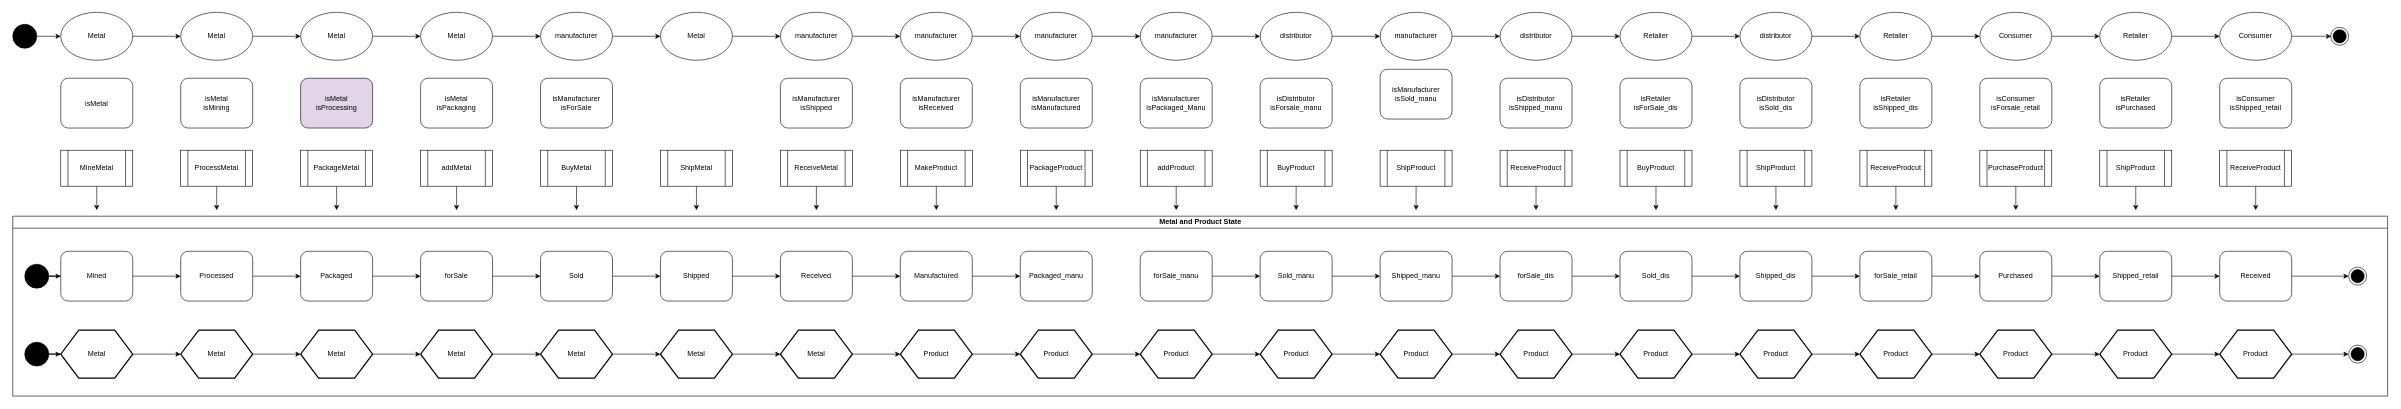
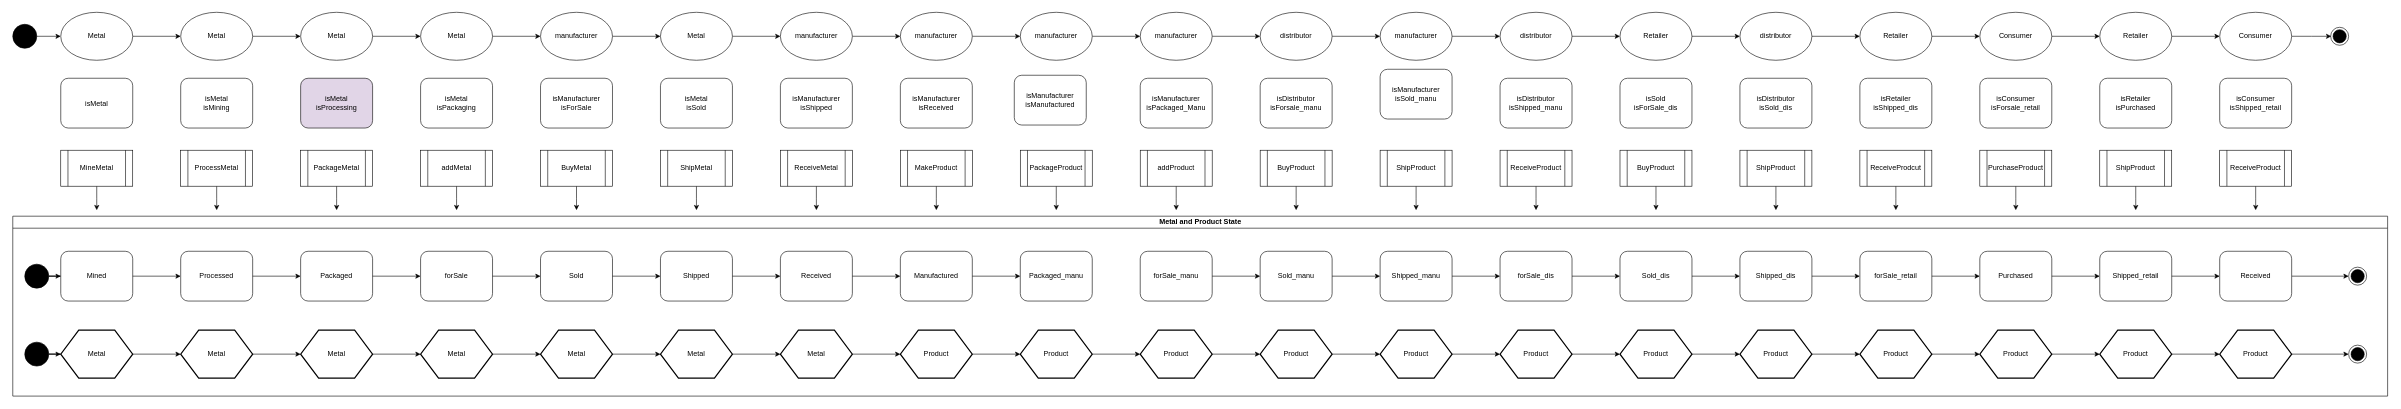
node "isMetal isSold": added
node "isManufacturer isManufactured": moved (1056, 103) -> (1050, 100)
node "isRetailer isForSale_dis": label "isRetailer isForSale_dis" -> "isSold isForSale_dis"
